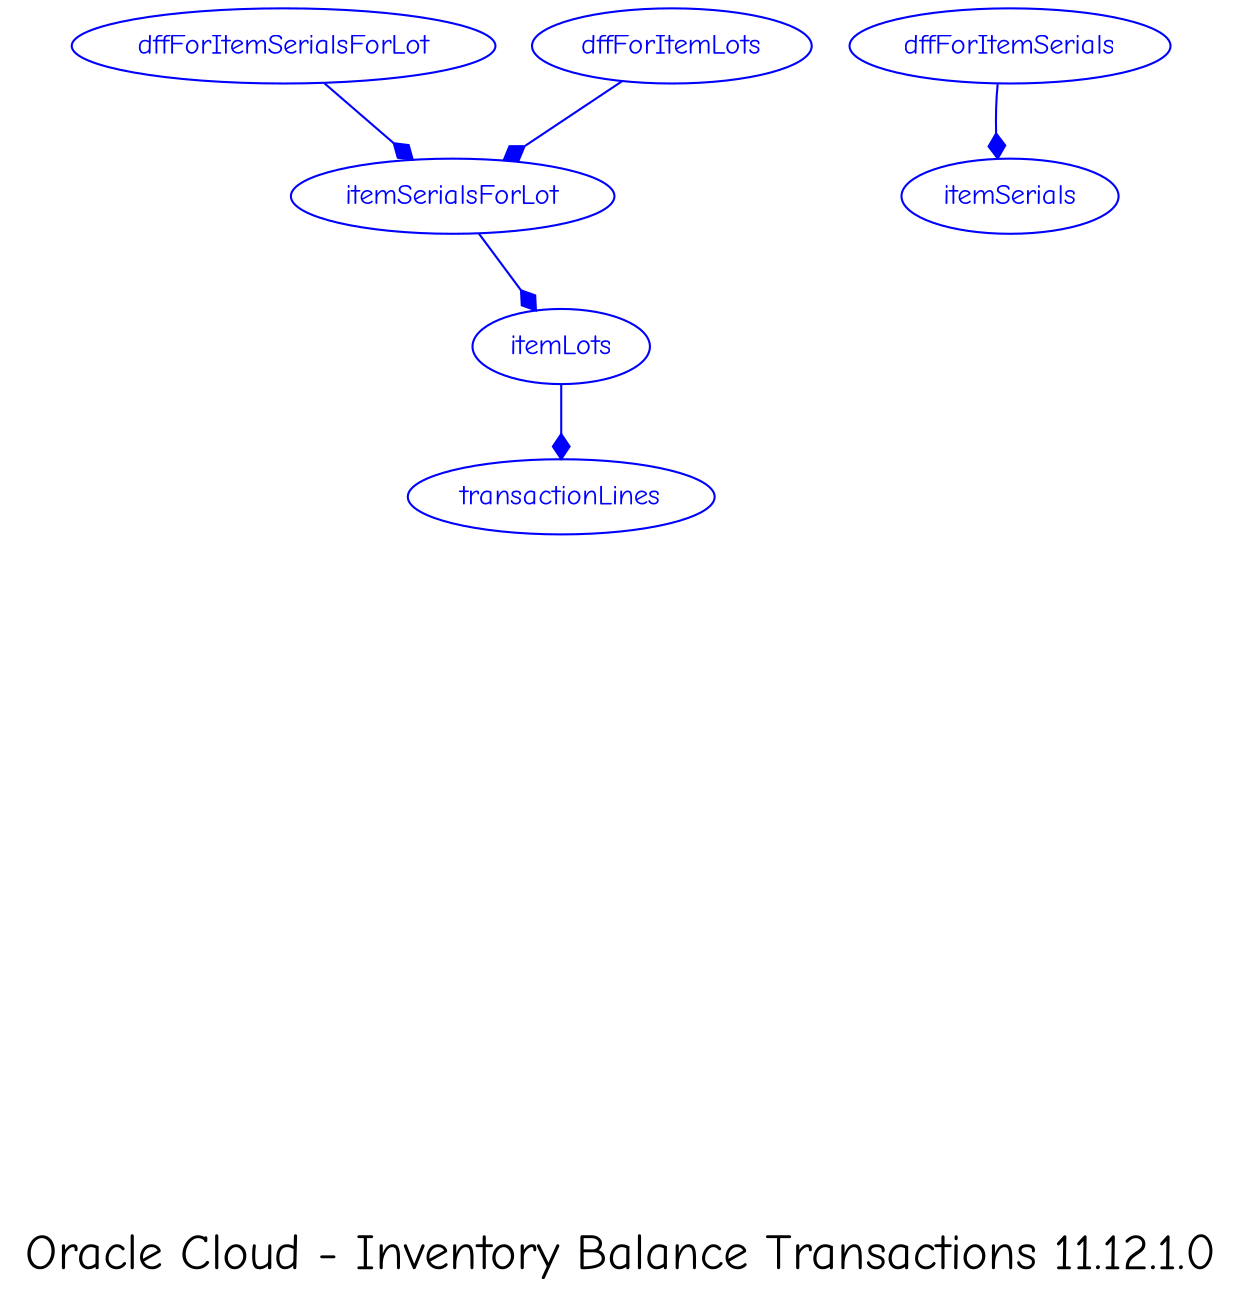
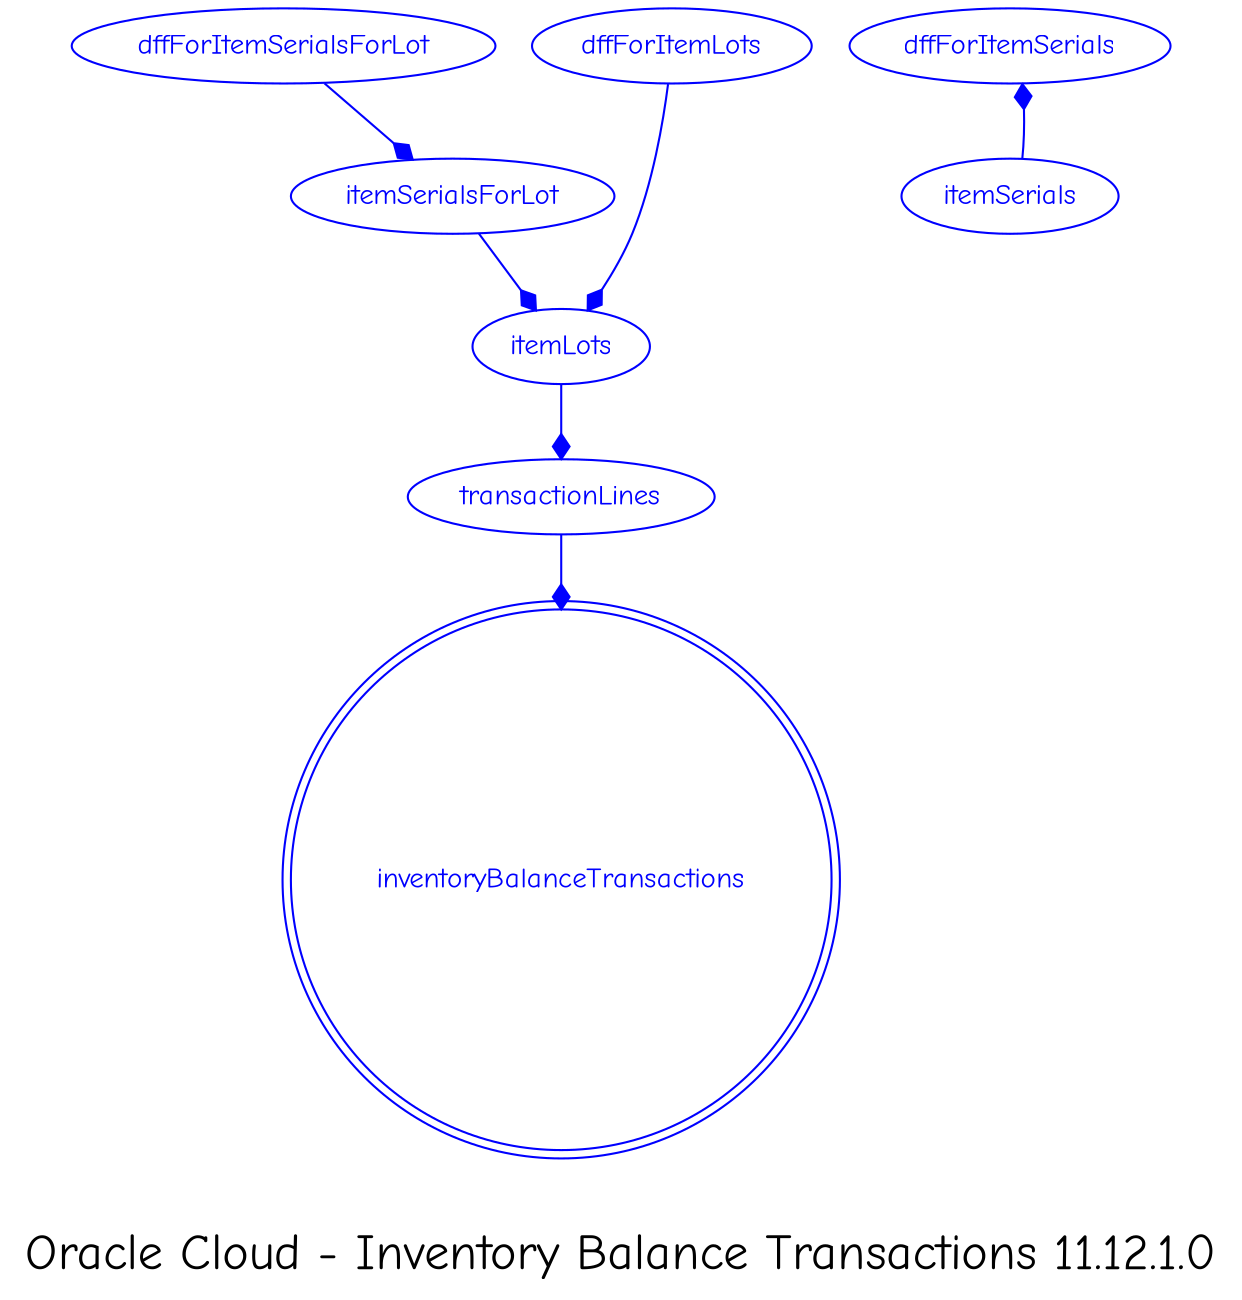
edge "dffForItemSerials" -> "itemSerials": reversed
edge "dffForItemLots" -> "itemSerialsForLot": now "dffForItemLots" -> "itemLots"
node "inventoryBalanceTransactions": added
